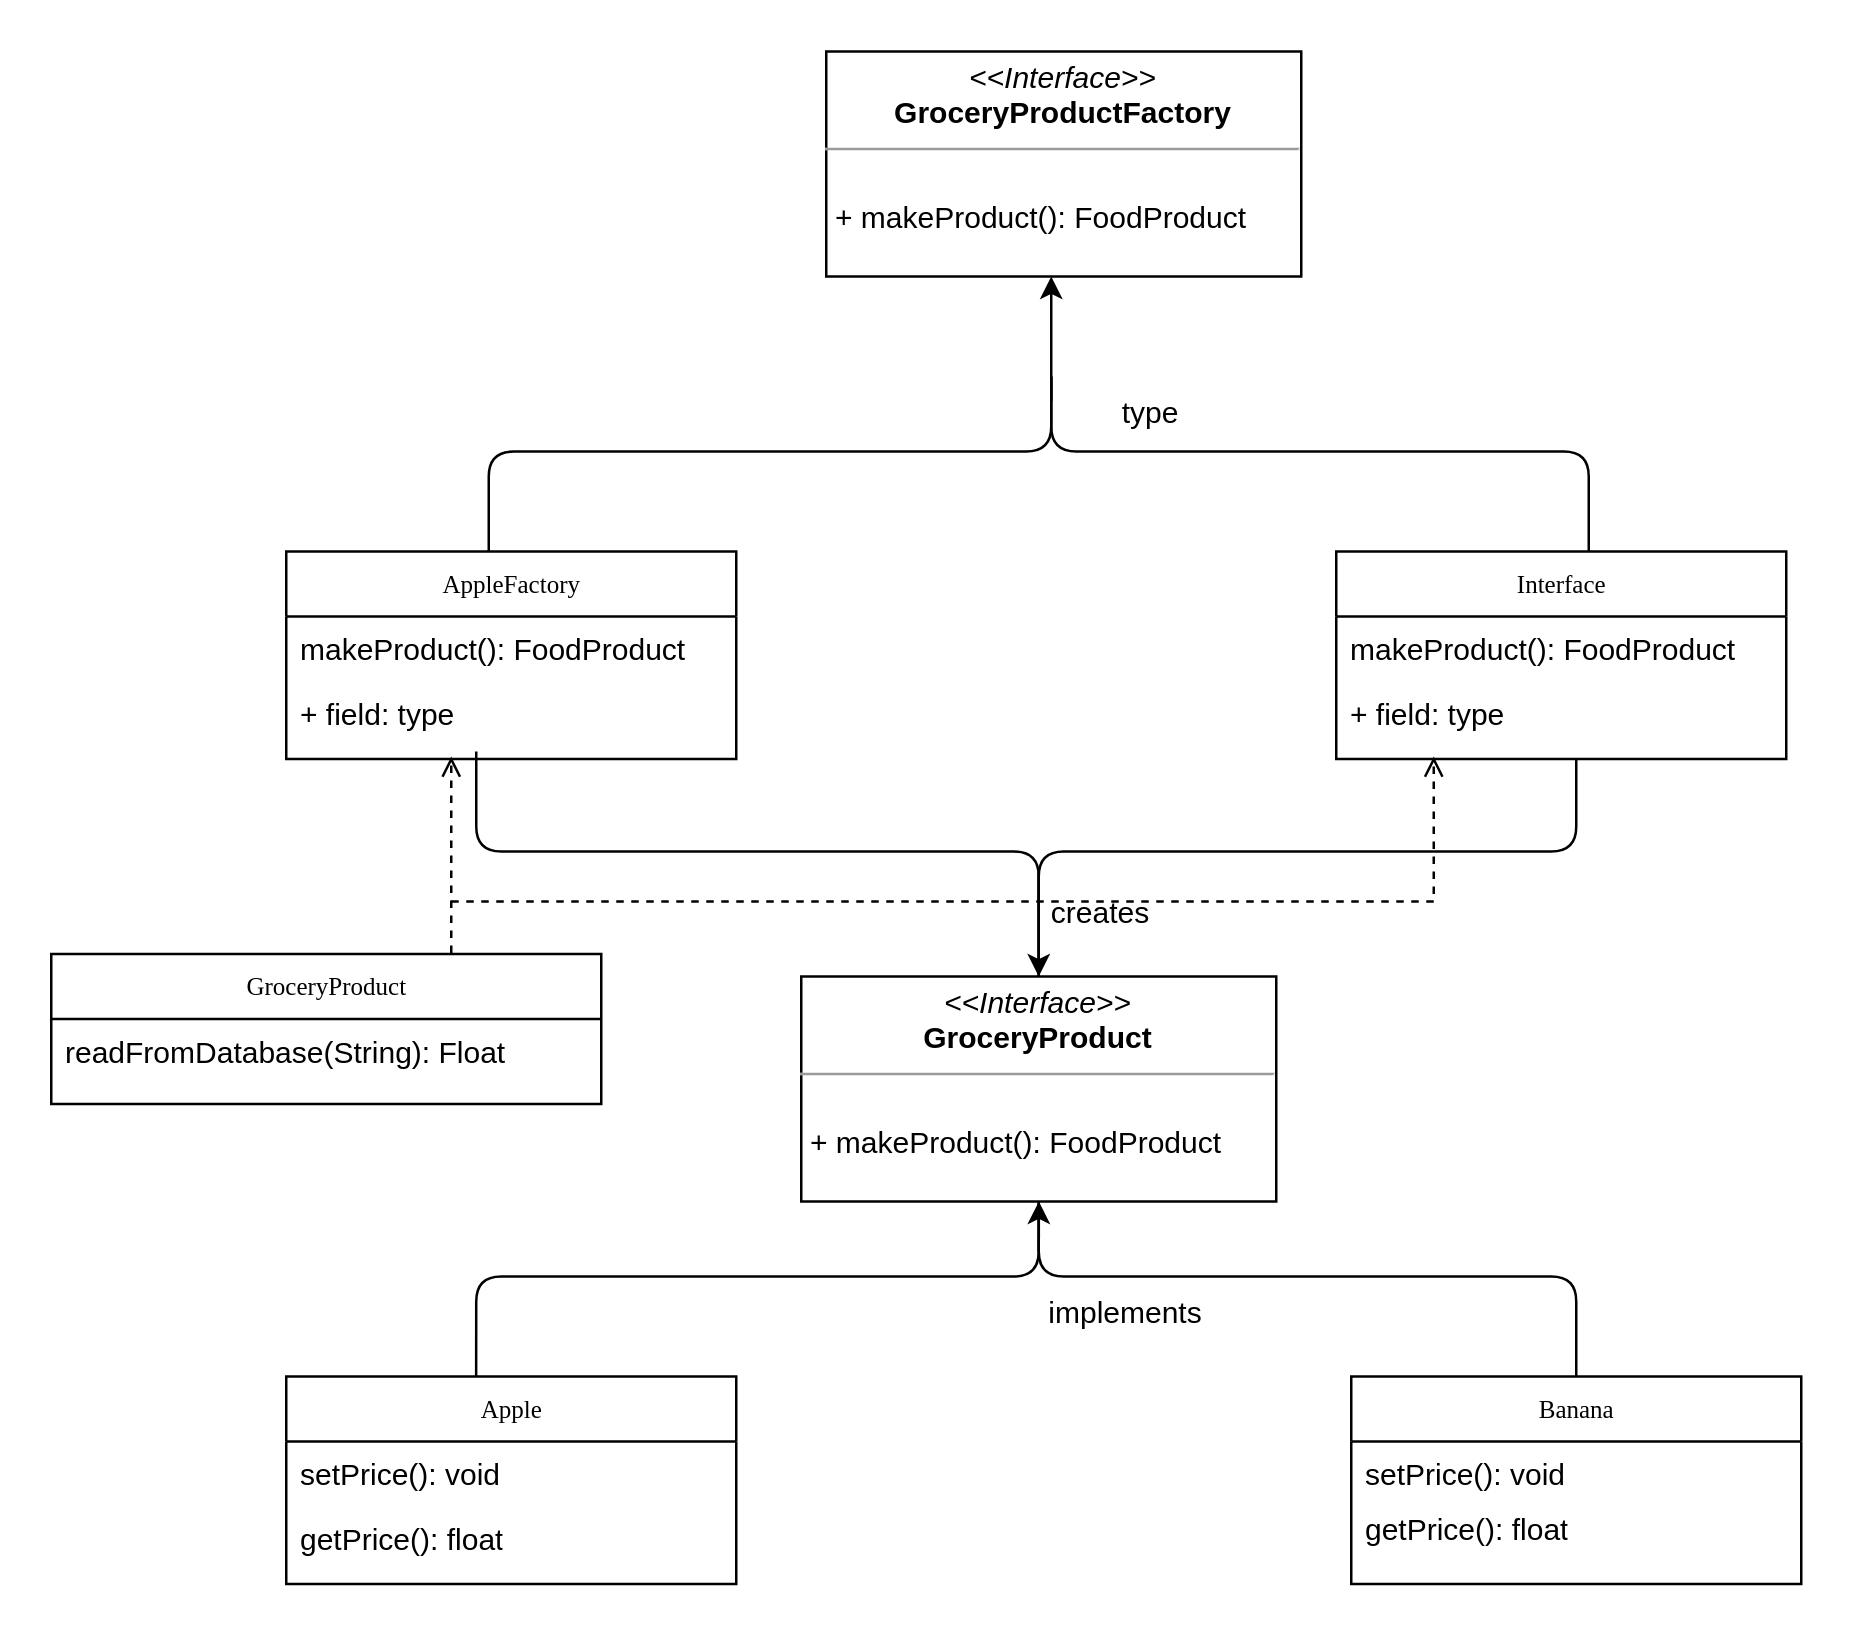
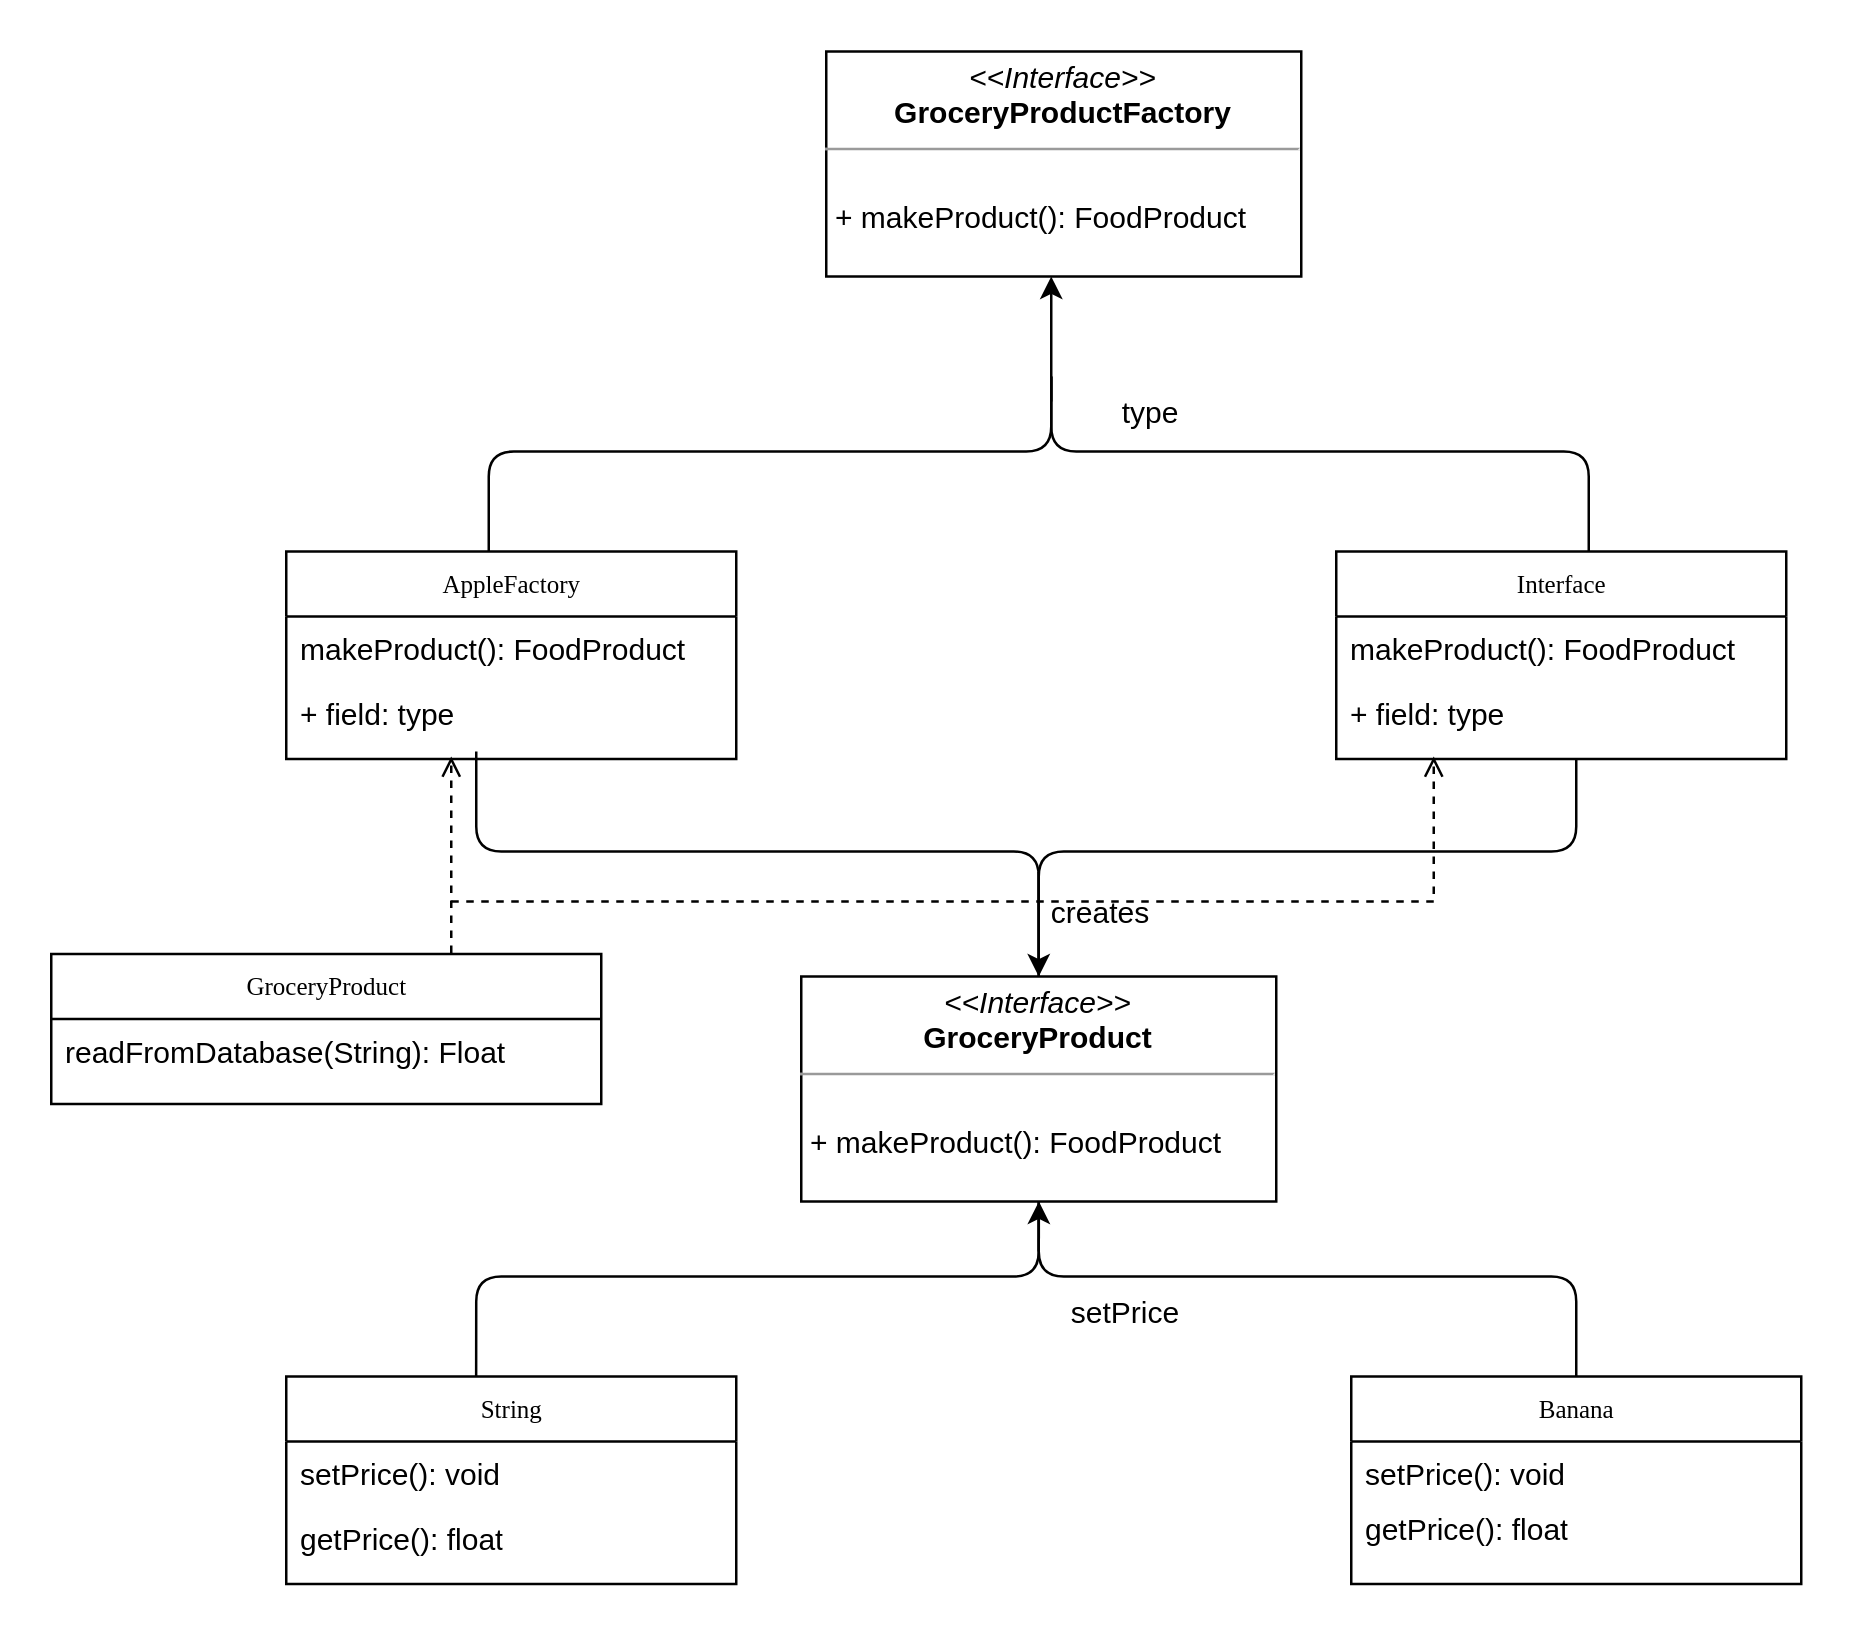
node "implements": label "implements" -> "setPrice"
node "Apple": label "Apple" -> "String"
